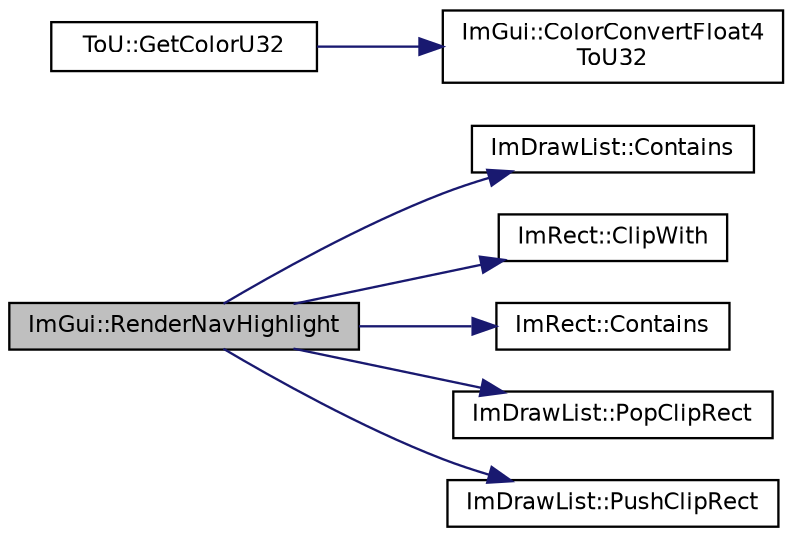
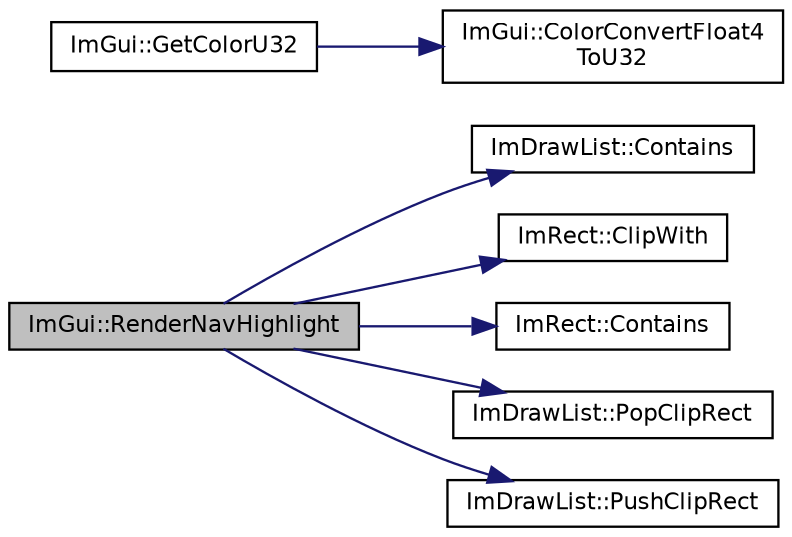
node "ToU::GetColorU32": label "ToU::GetColorU32" -> "ImGui::GetColorU32"
